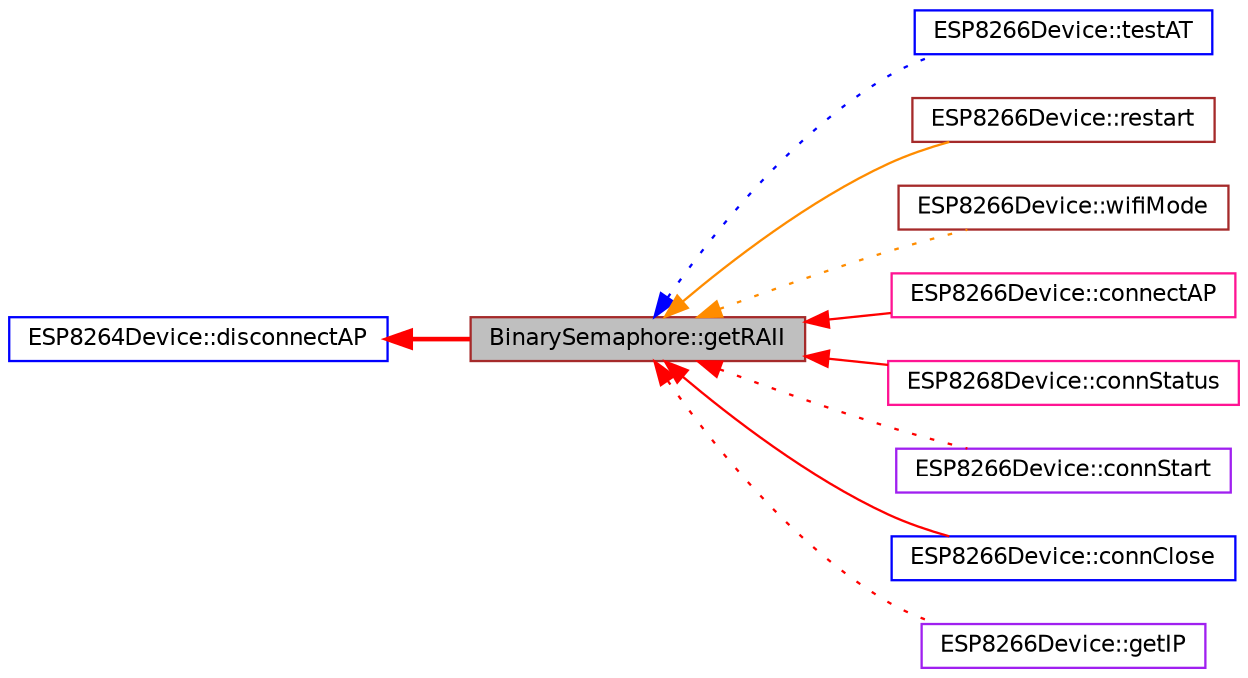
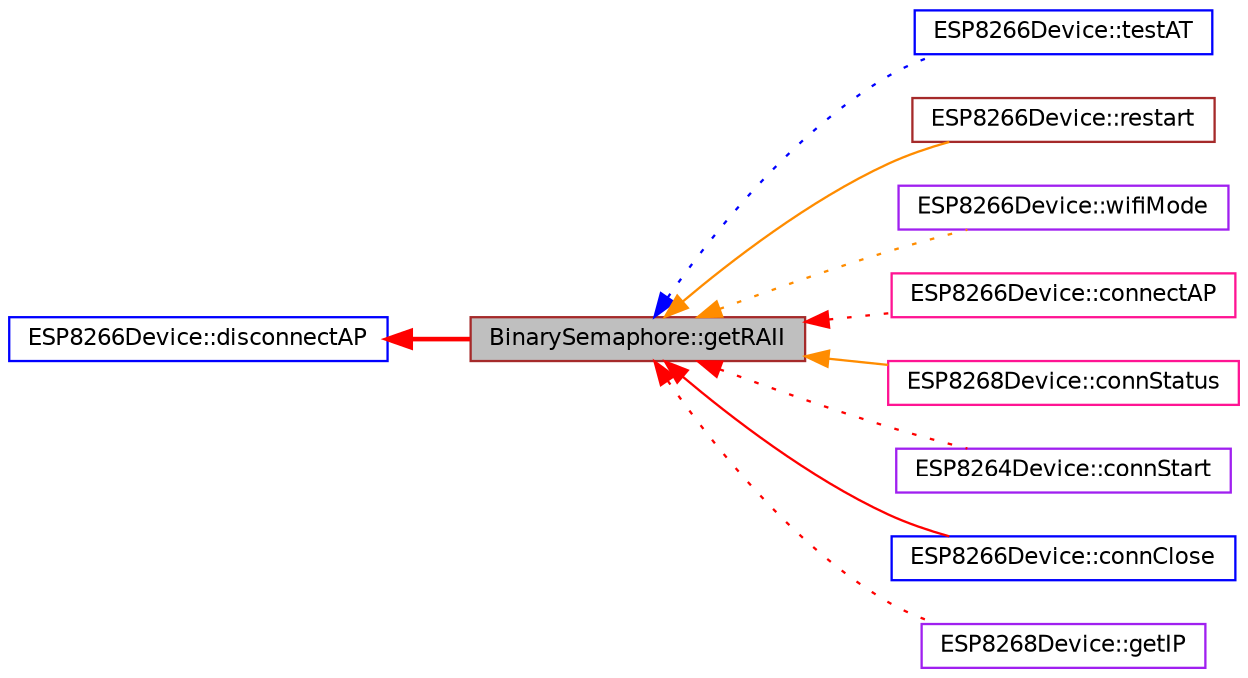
node "ESP8266Device::wifiMode": color brown -> purple
edge "ESP8266Device::connectAP" -> "BinarySemaphore::getRAII": style solid -> dotted
node "ESP8264Device::disconnectAP": label "ESP8264Device::disconnectAP" -> "ESP8266Device::disconnectAP"
edge "ESP8268Device::connStatus" -> "BinarySemaphore::getRAII": color red -> darkorange
node "ESP8266Device::connStart": label "ESP8266Device::connStart" -> "ESP8264Device::connStart"
node "ESP8266Device::getIP": label "ESP8266Device::getIP" -> "ESP8268Device::getIP"
